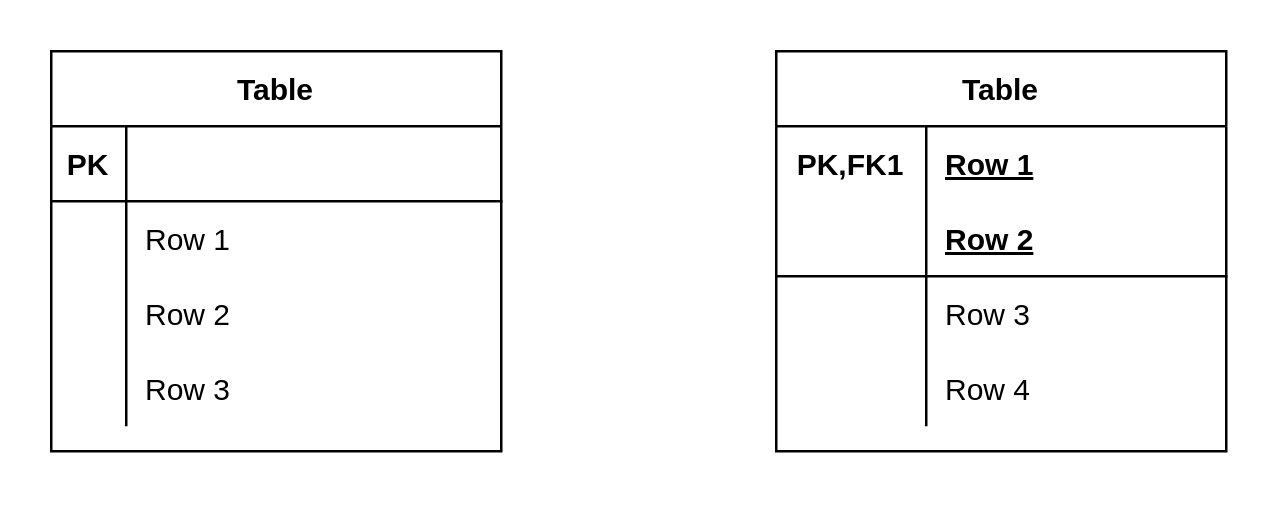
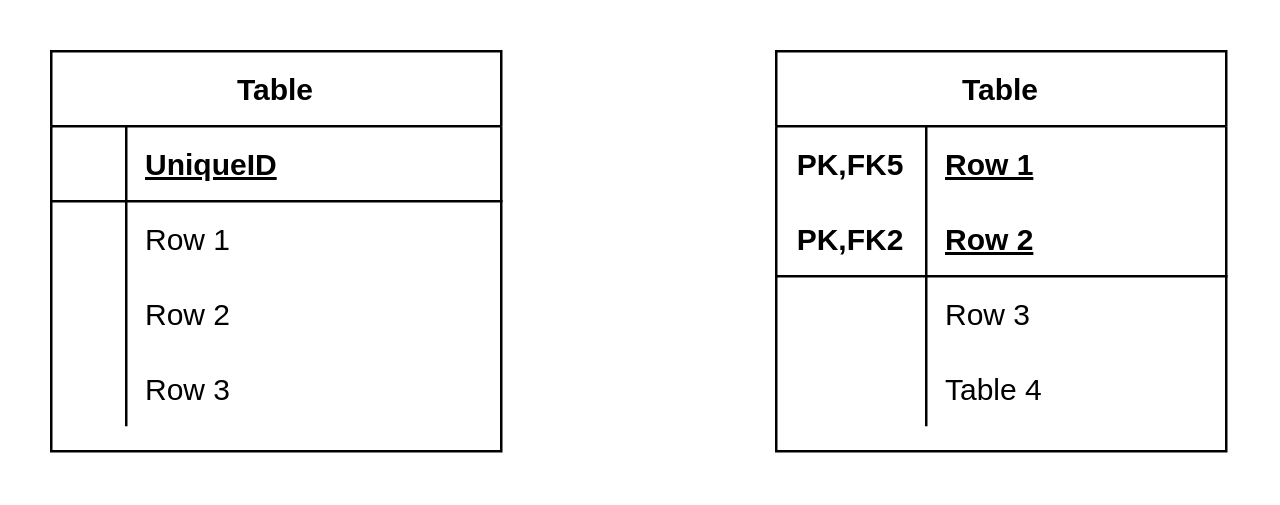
node "PK": removed
node "UniqueID": added
node "PK,FK1": label "PK,FK1" -> "PK,FK5"
node "PK,FK2": added
node "Row 4": label "Row 4" -> "Table 4"
